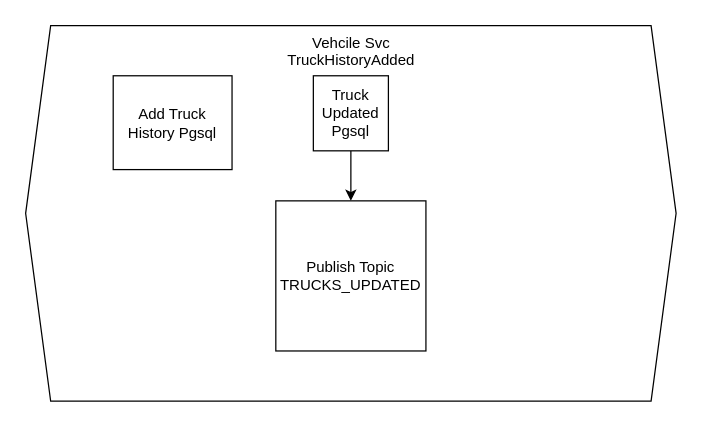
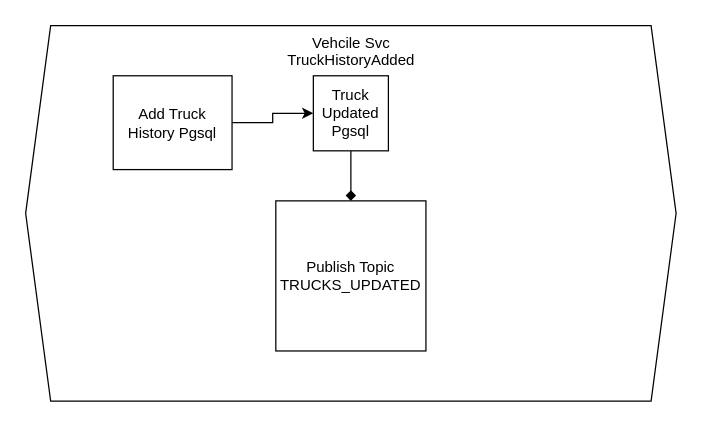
edge "Add Truck History Pgsql" -> "Truck Updated Pgsql": added
edge "Truck Updated Pgsql" -> "Publish Topic TRUCKS_UPDATED": arrowhead classic -> diamond
